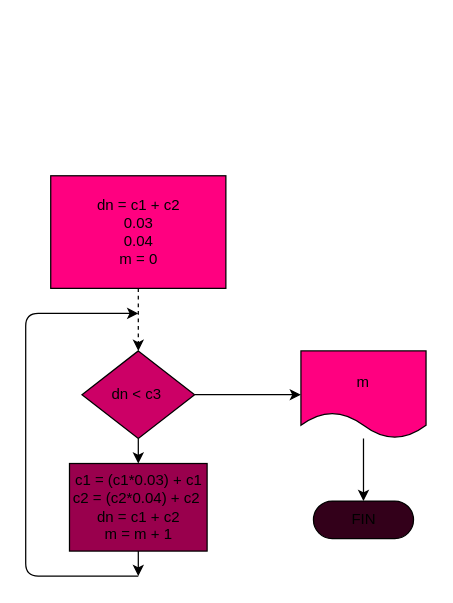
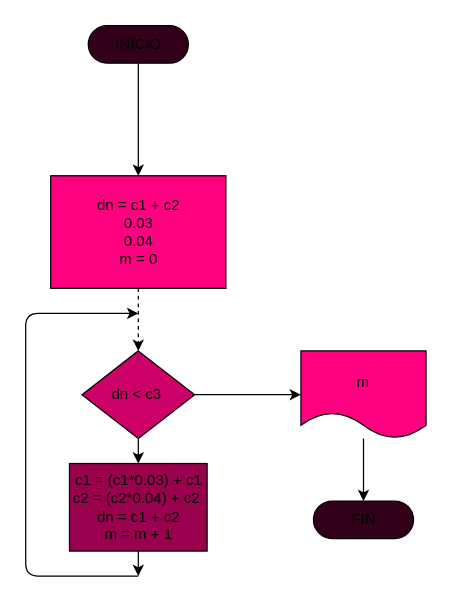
node "INICIO": added
edge "INICIO" -> "dn = c1 + c2 0.03 0.04 m = 0": added
